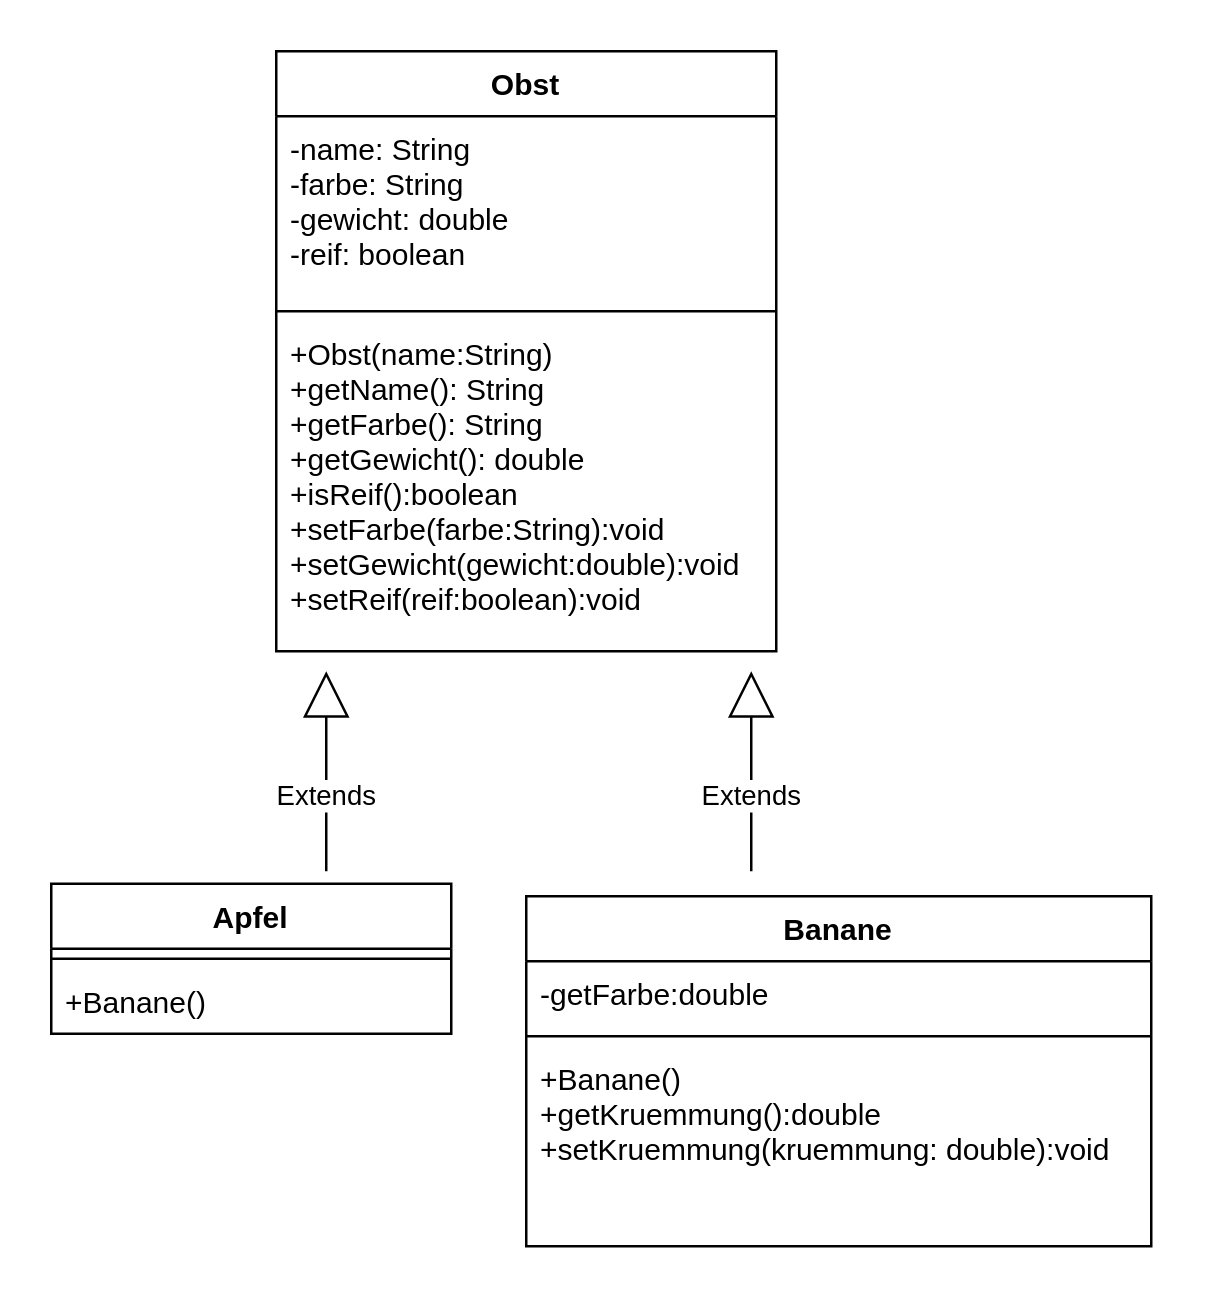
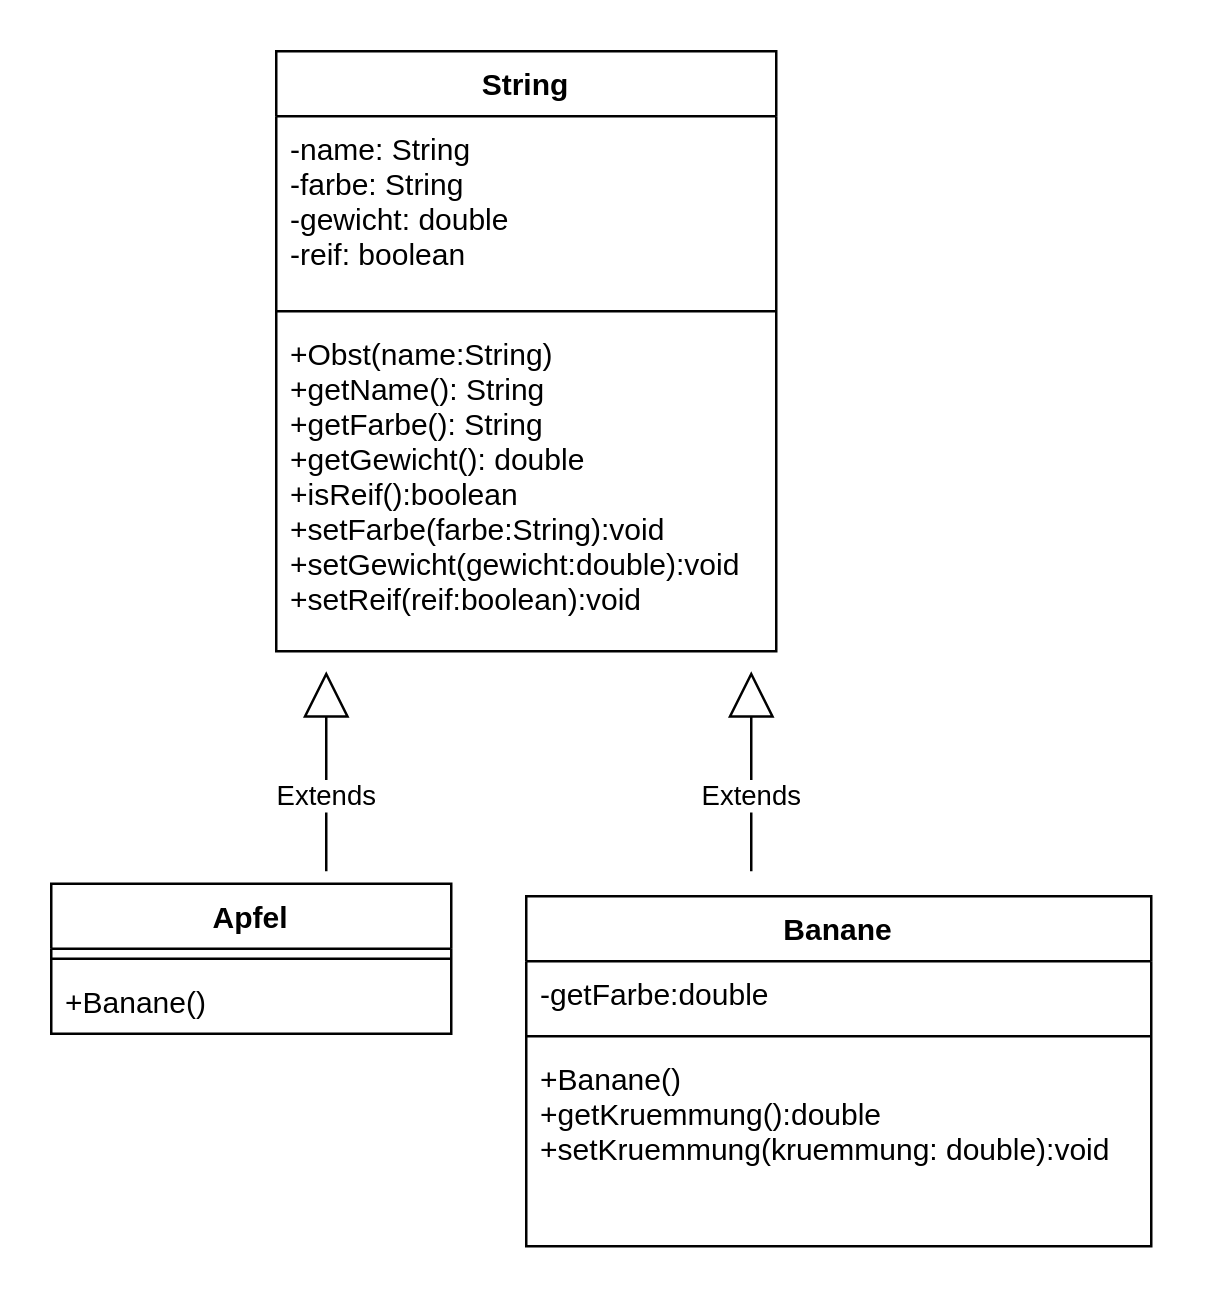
node "Obst": label "Obst" -> "String"
